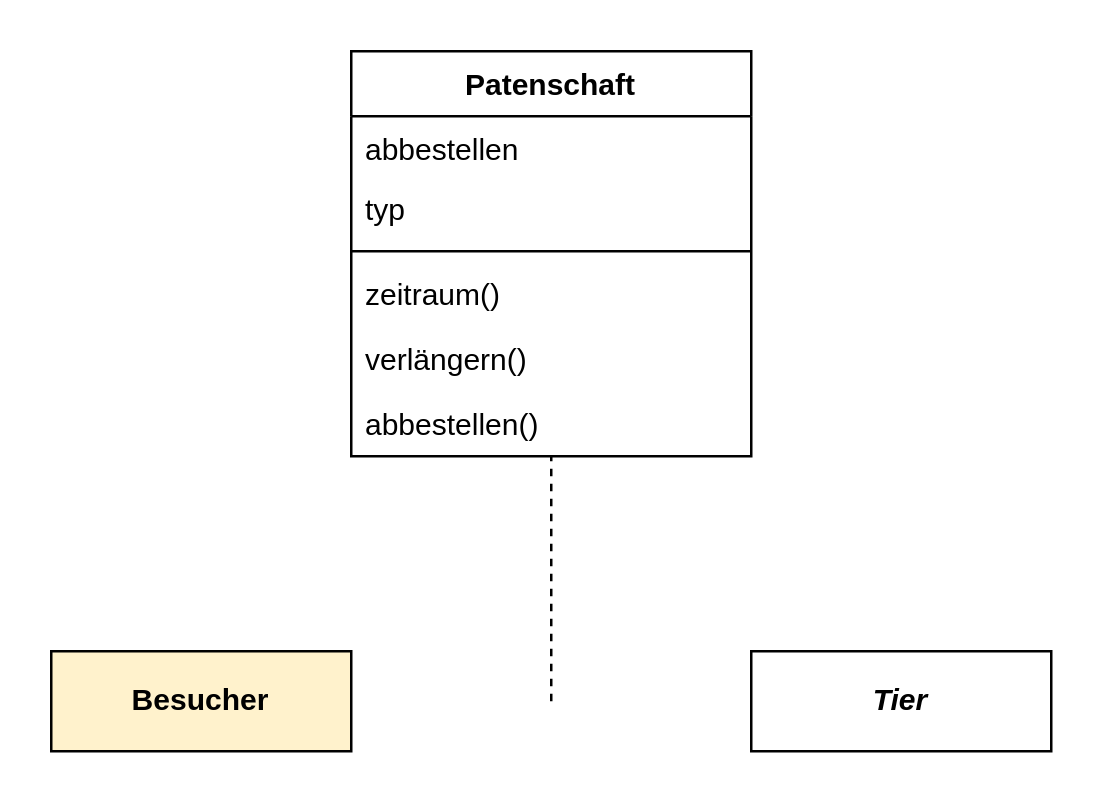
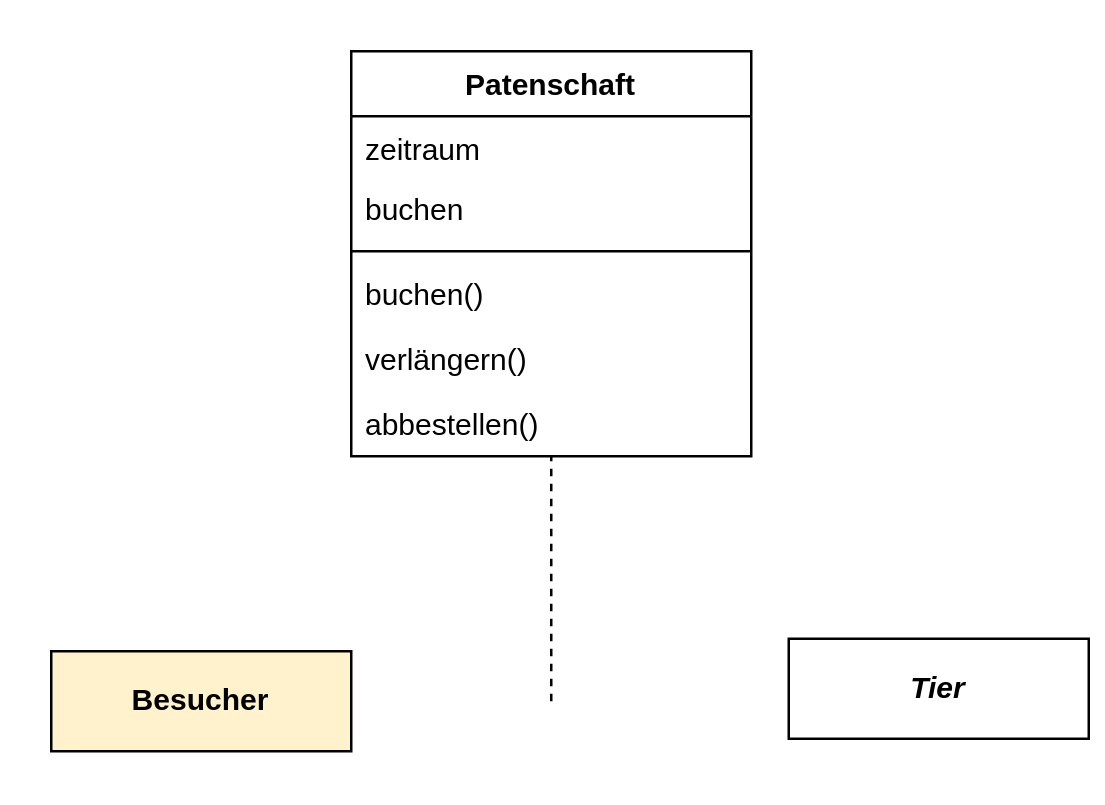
node "abbestellen": label "abbestellen" -> "zeitraum"
node "typ": label "typ" -> "buchen"
node "zeitraum()": label "zeitraum()" -> "buchen()"
node "Tier": moved (901, 701) -> (939, 689)
